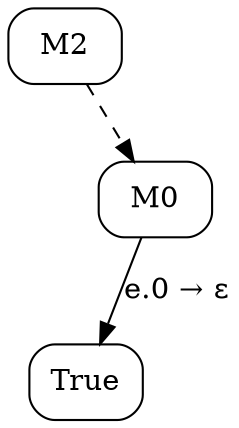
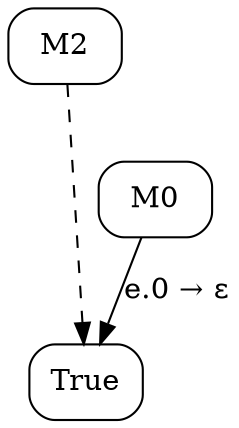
edge "M2" -> "M0": now "M2" -> "True"
